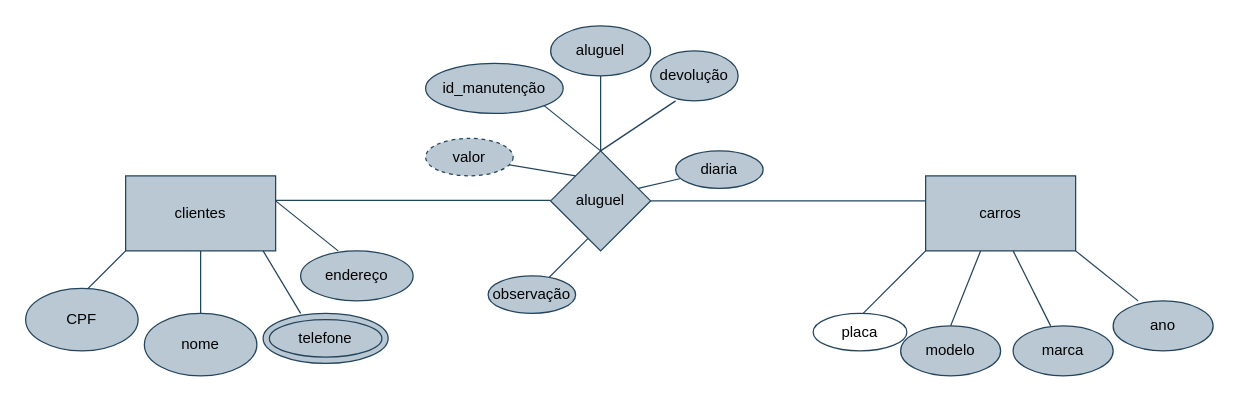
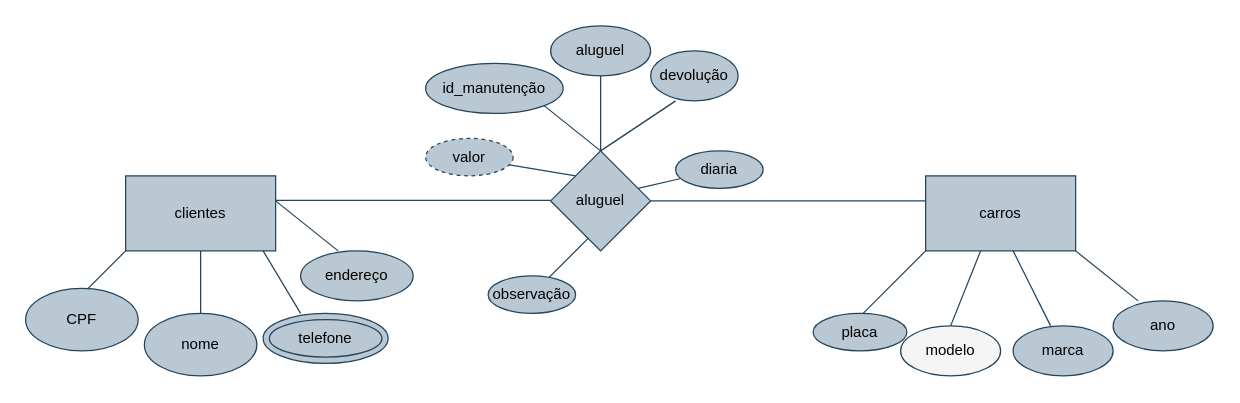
node "placa": fillcolor #ffffff -> #bac8d3
node "modelo": fillcolor #bac8d3 -> #f5f5f5
